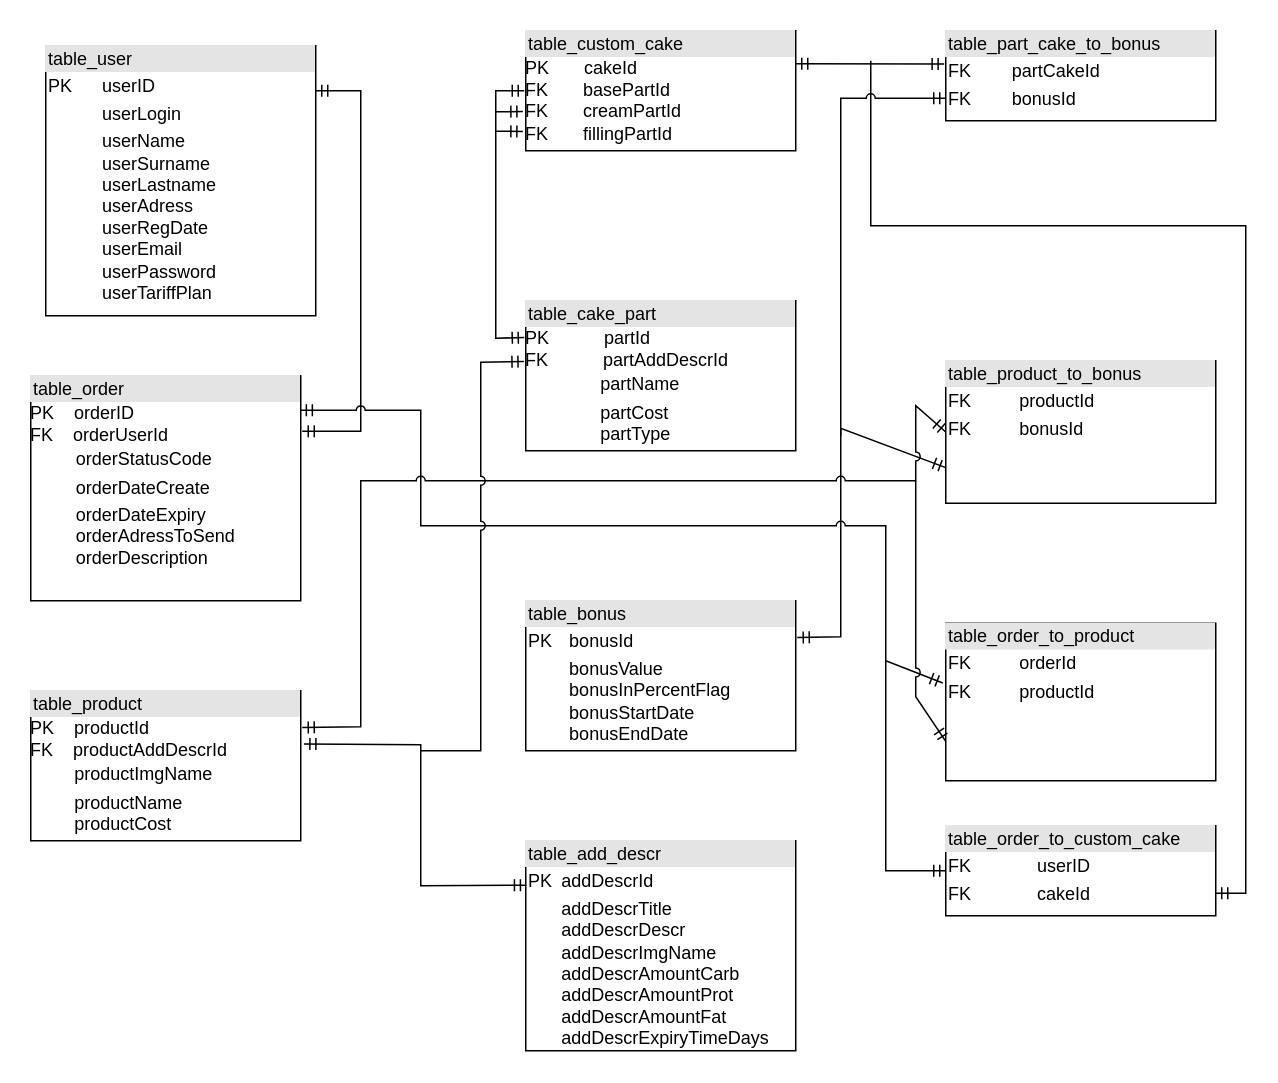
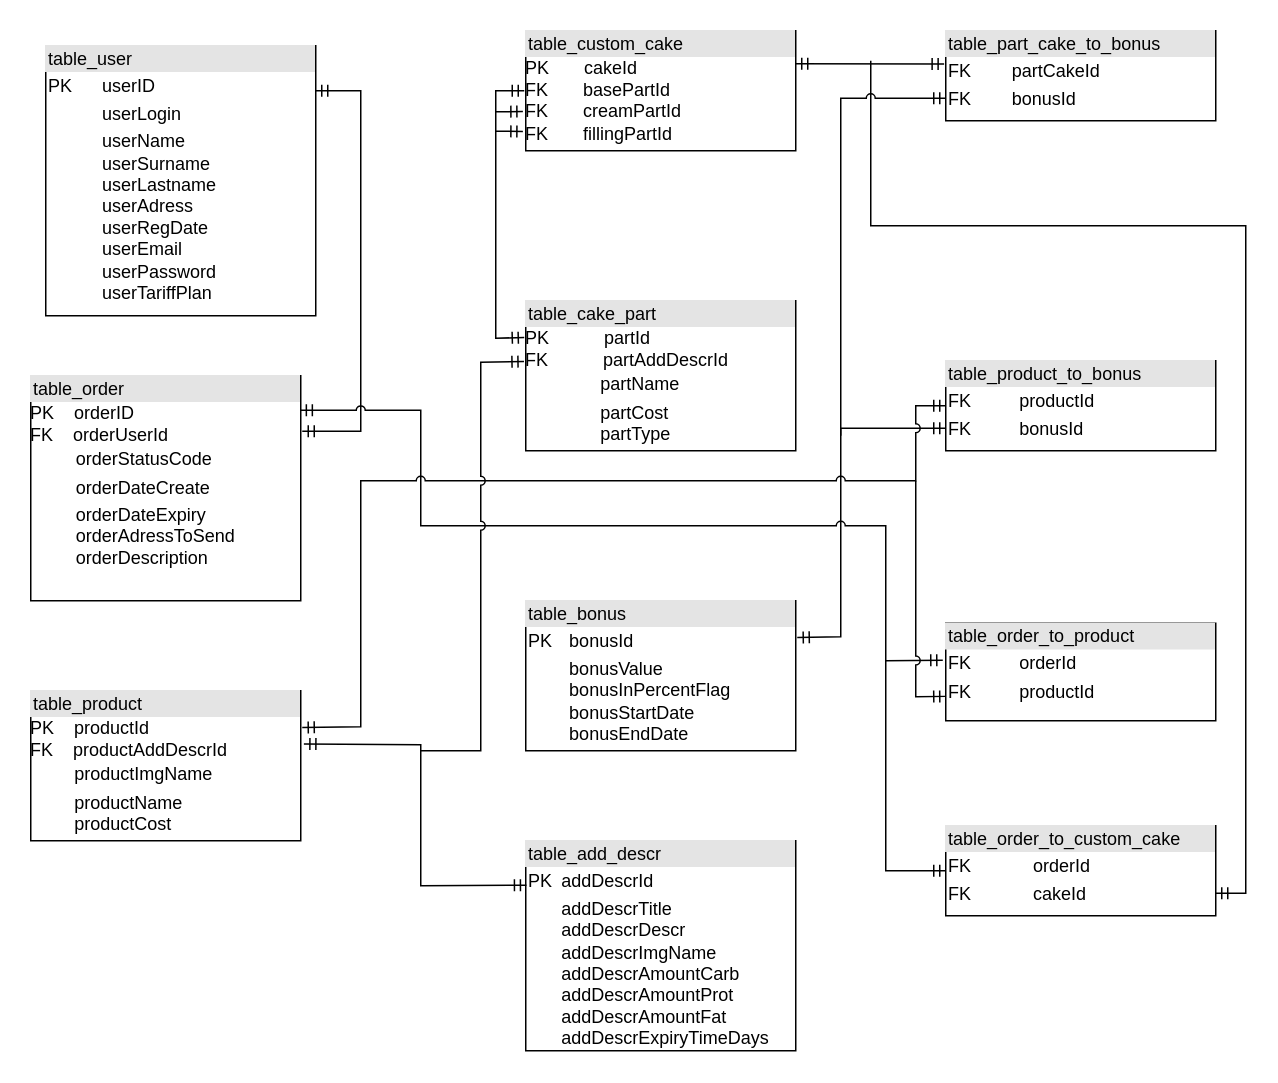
node "table_product_to_bonus FK productId FK bonusId": size 270x143 -> 270x90
node "table_order_to_product FK orderId FK productId": size 270x158 -> 270x98
node "table_order_to_custom_cake FK userID FK cakeId": label "table_order_to_custom_cake FK userID FK cakeId" -> "table_order_to_custom_cake FK orderId FK cakeId"
